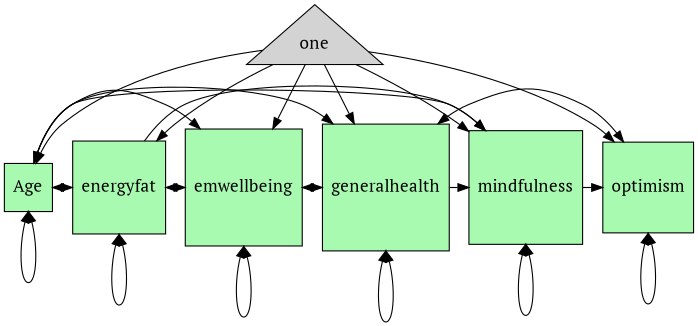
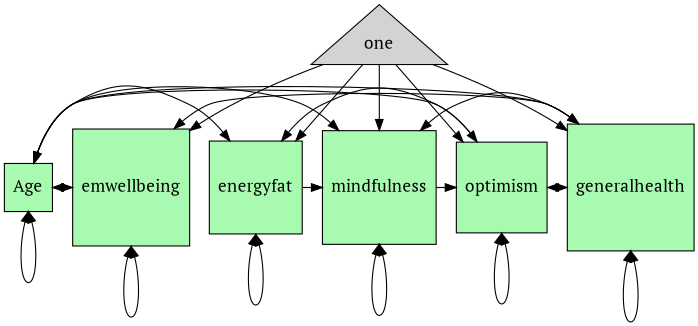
edge "one" -> "Age": now "optimism" -> "Age"
edge "energyfat" -- "emwellbeing": now "energyfat" -- "optimism"
